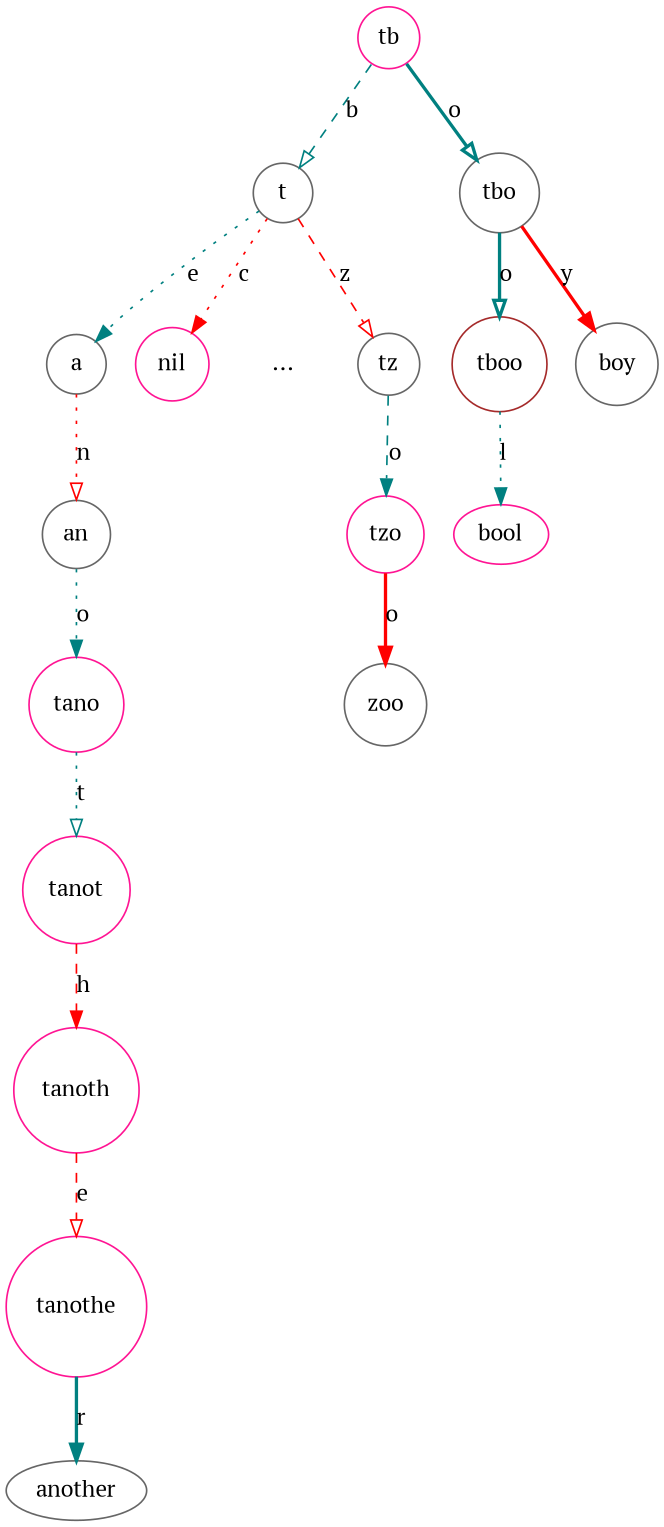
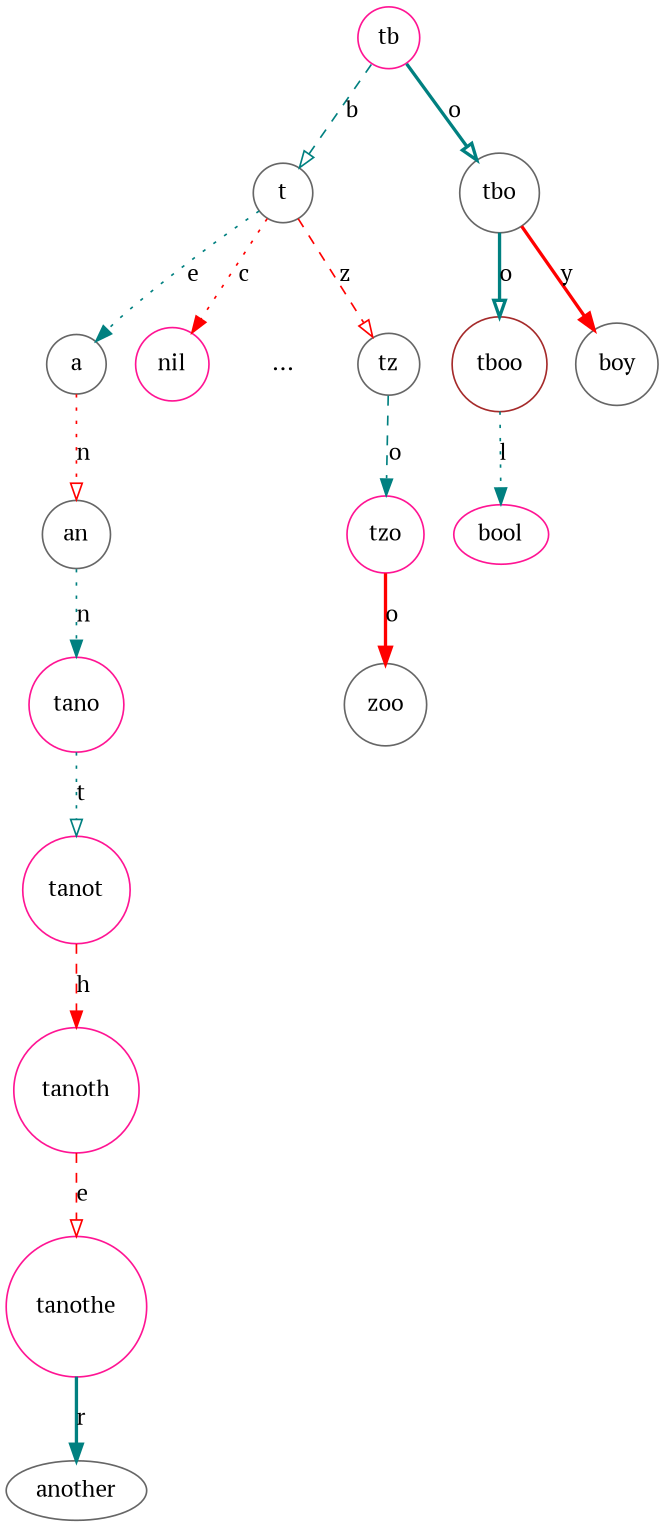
edge "an" -> "tano": label "o" -> "n"
